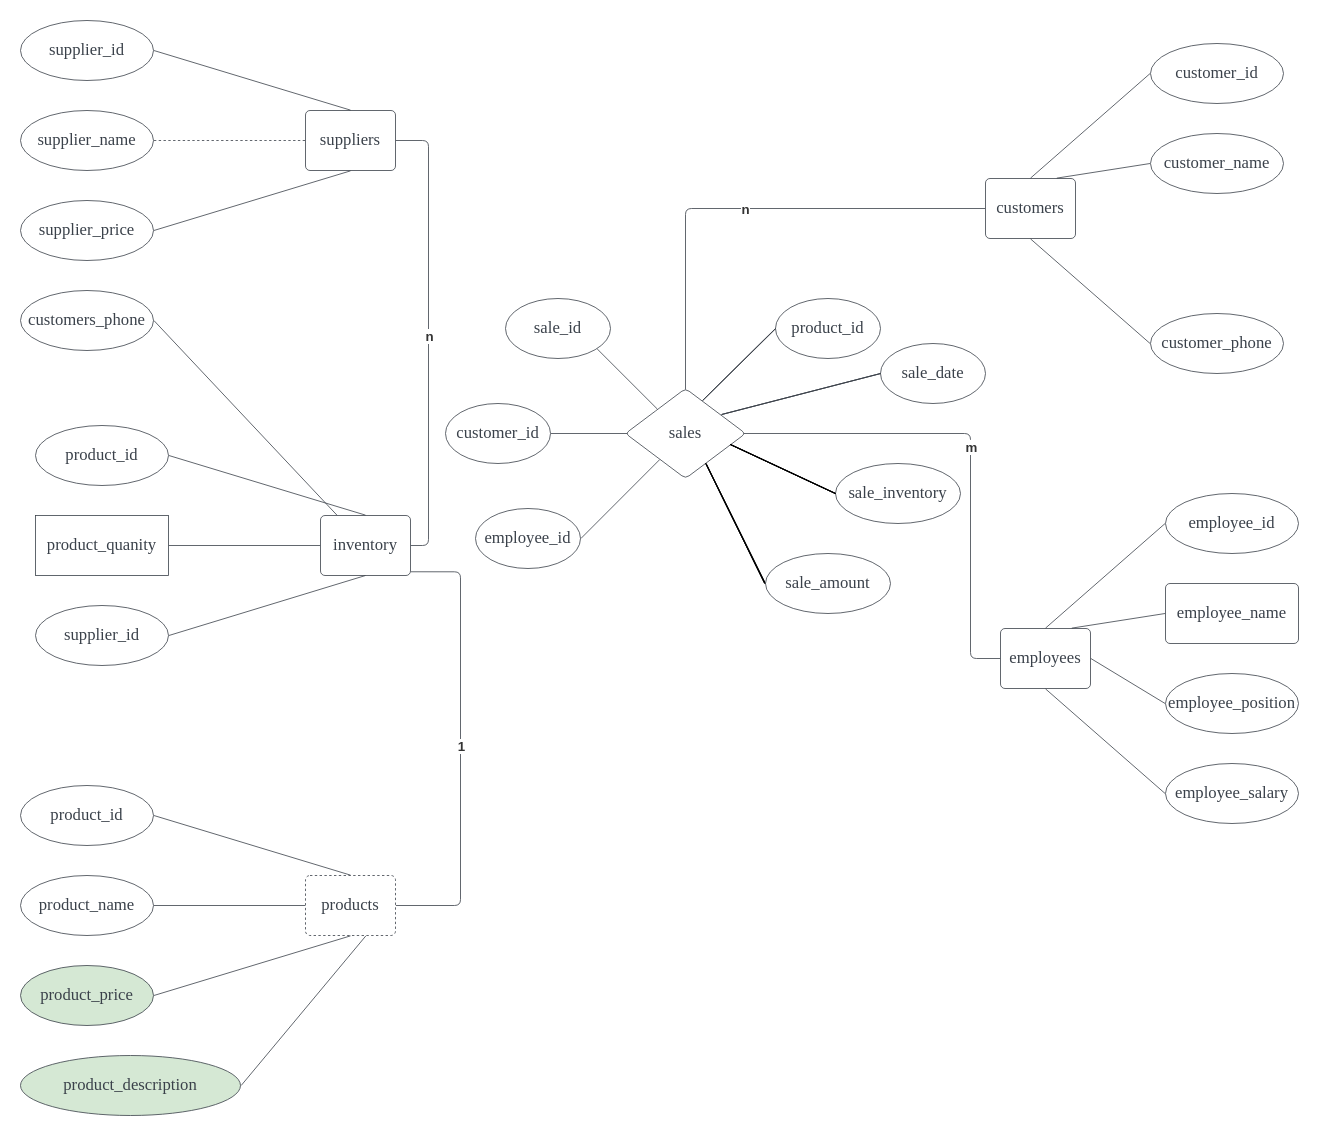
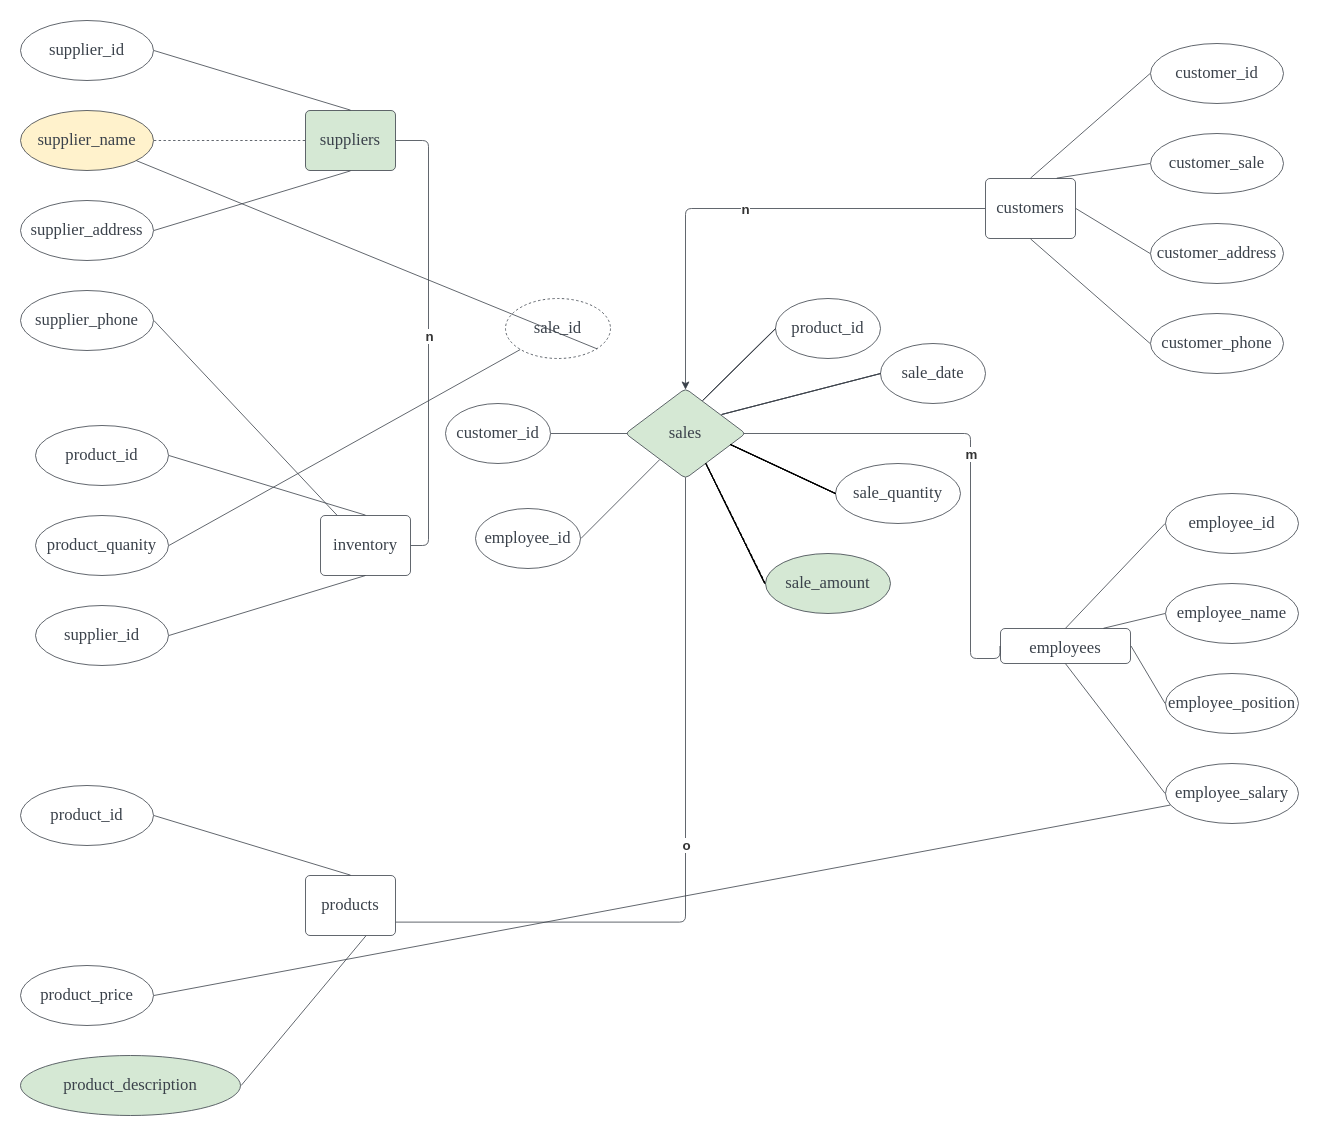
node "supplier_name": fillcolor #ffffff -> #fff2cc
node "suppliers": fillcolor #ffffff -> #d5e8d4
node "customer_name": label "customer_name" -> "customer_sale"
node "supplier_price": label "supplier_price" -> "supplier_address"
edge "customers" -- "customer_address": added
node "customer_address": added
node "customers_phone": label "customers_phone" -> "supplier_phone"
node "sale_id": style solid -> dashed
edge "sale_id" -- "sales": now "sale_id" -- "supplier_name"
edge "customers" -- "sales": arrowhead none -> classic
node "sales": fillcolor #ffffff -> #d5e8d4
node "sale_inventory": label "sale_inventory" -> "sale_quantity"
node "product_quanity": shape rectangle -> ellipse
edge "product_quanity" -- "inventory": now "product_quanity" -- "sale_id"
edge "sales" -- "sale_amount": style solid -> dashed
node "sale_amount": fillcolor #ffffff -> #d5e8d4
node "employee_name": shape rounded rectangle -> ellipse
node "employees": size 90x60 -> 130x35
edge "sales" -- "products": added, label "o"
edge "inventory" -- "products": removed, label "1"
node "product_name": removed
edge "product_name" -- "products": removed
node "products": style dashed -> solid
edge "products" -- "product_price": now "employee_salary" -- "product_price"
node "product_price": fillcolor #d5e8d4 -> #ffffff
